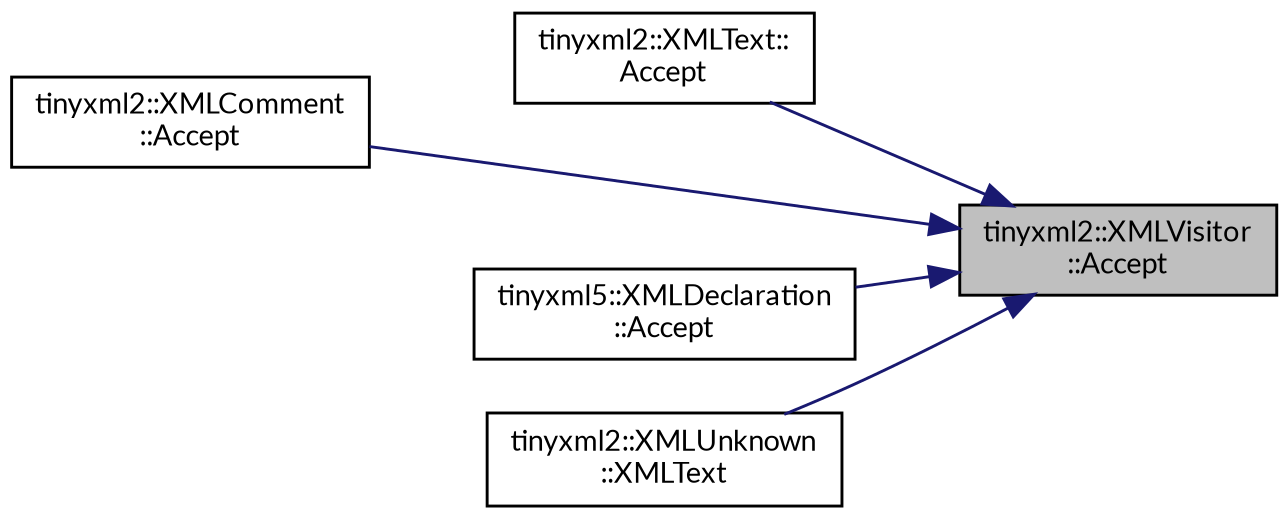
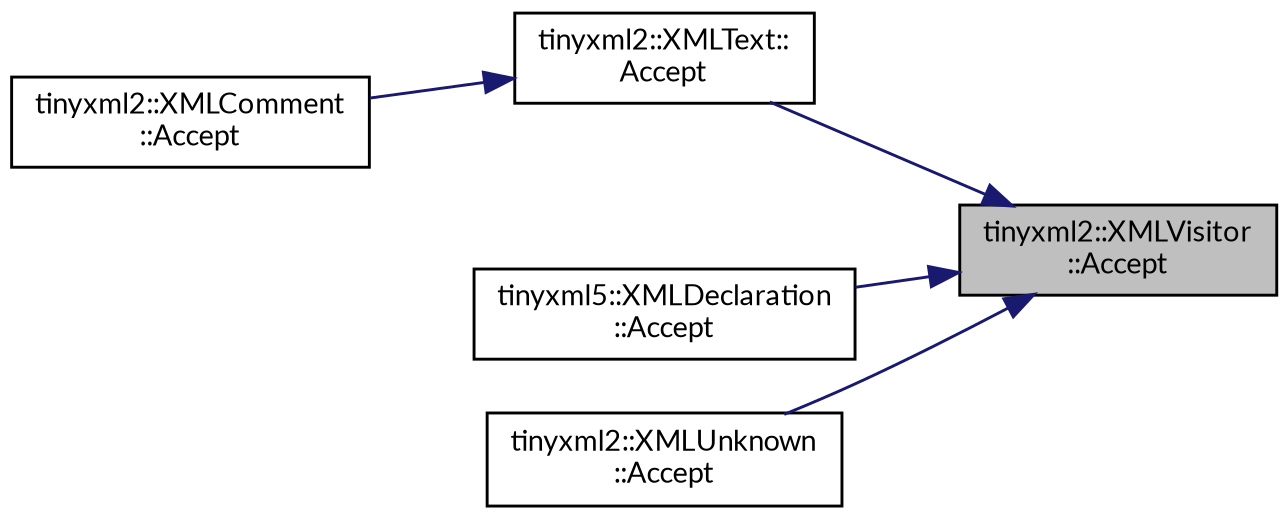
edge "tinyxml2::XMLComment ::Accept" -> "tinyxml2::XMLVisitor ::Accept": now "tinyxml2::XMLComment ::Accept" -> "tinyxml2::XMLText:: Accept"
node "tinyxml2::XMLUnknown ::XMLText": label "tinyxml2::XMLUnknown ::XMLText" -> "tinyxml2::XMLUnknown ::Accept"
